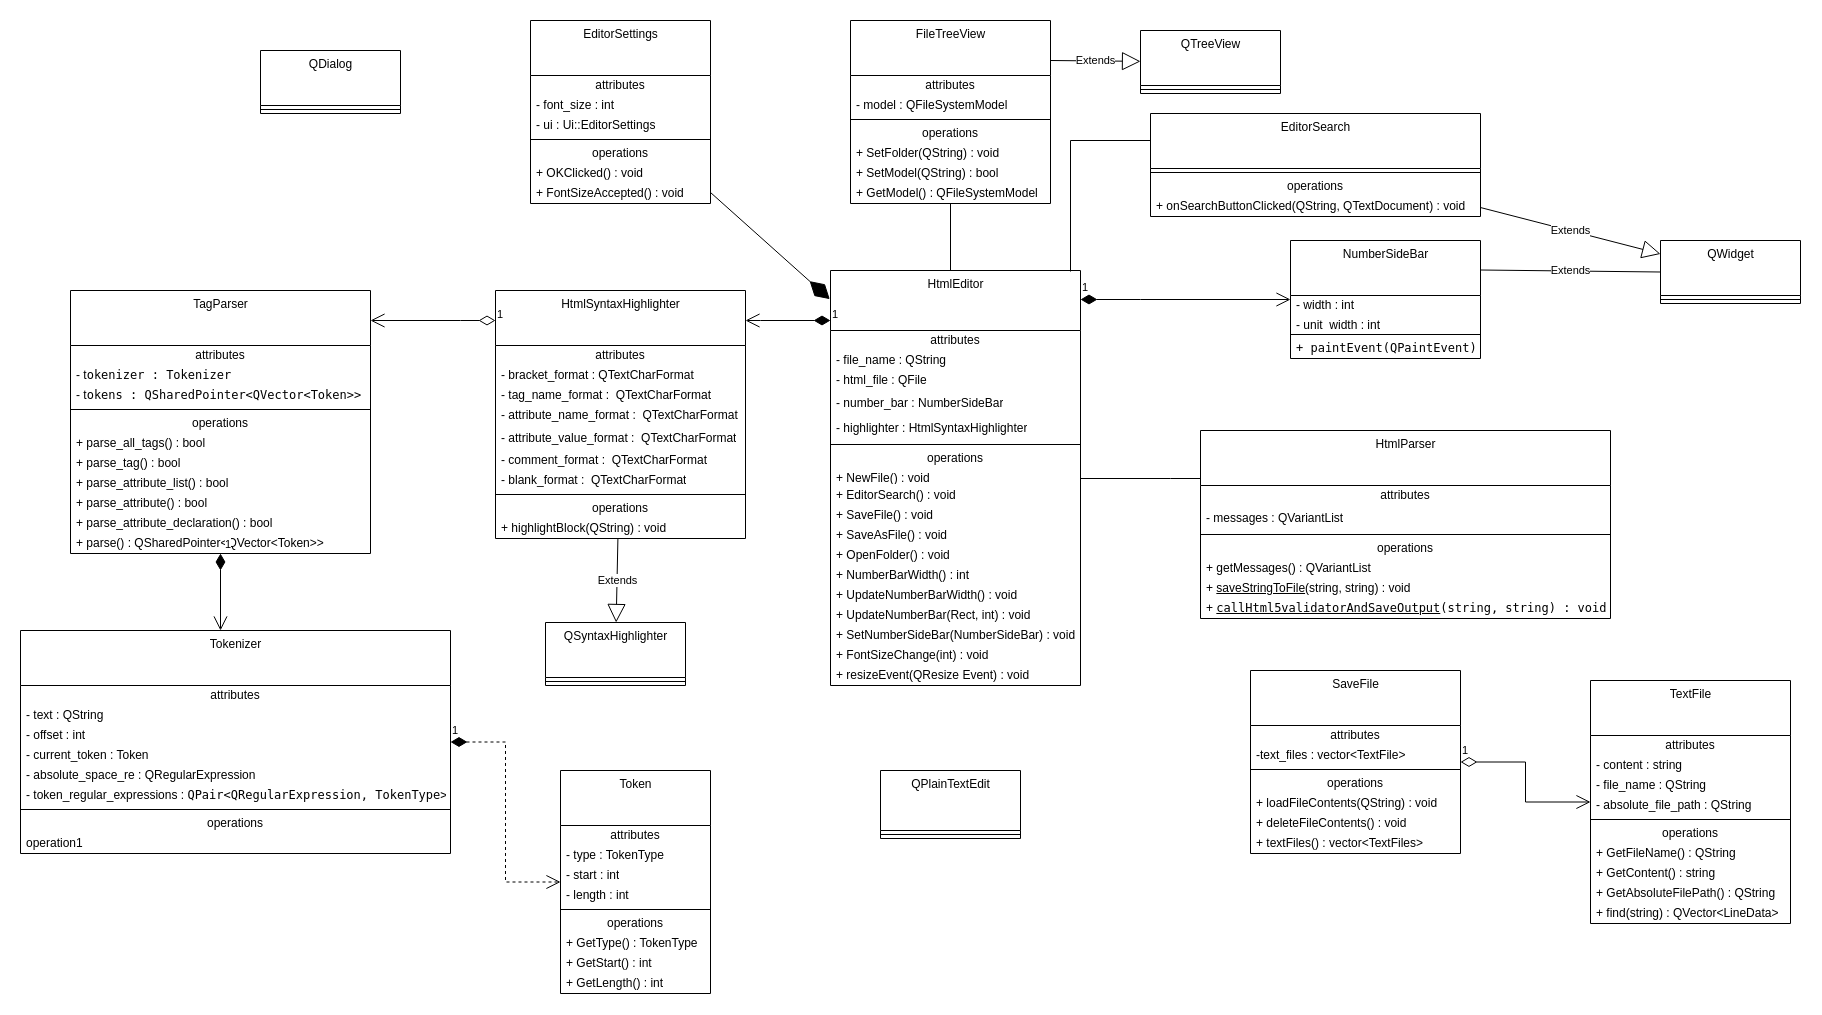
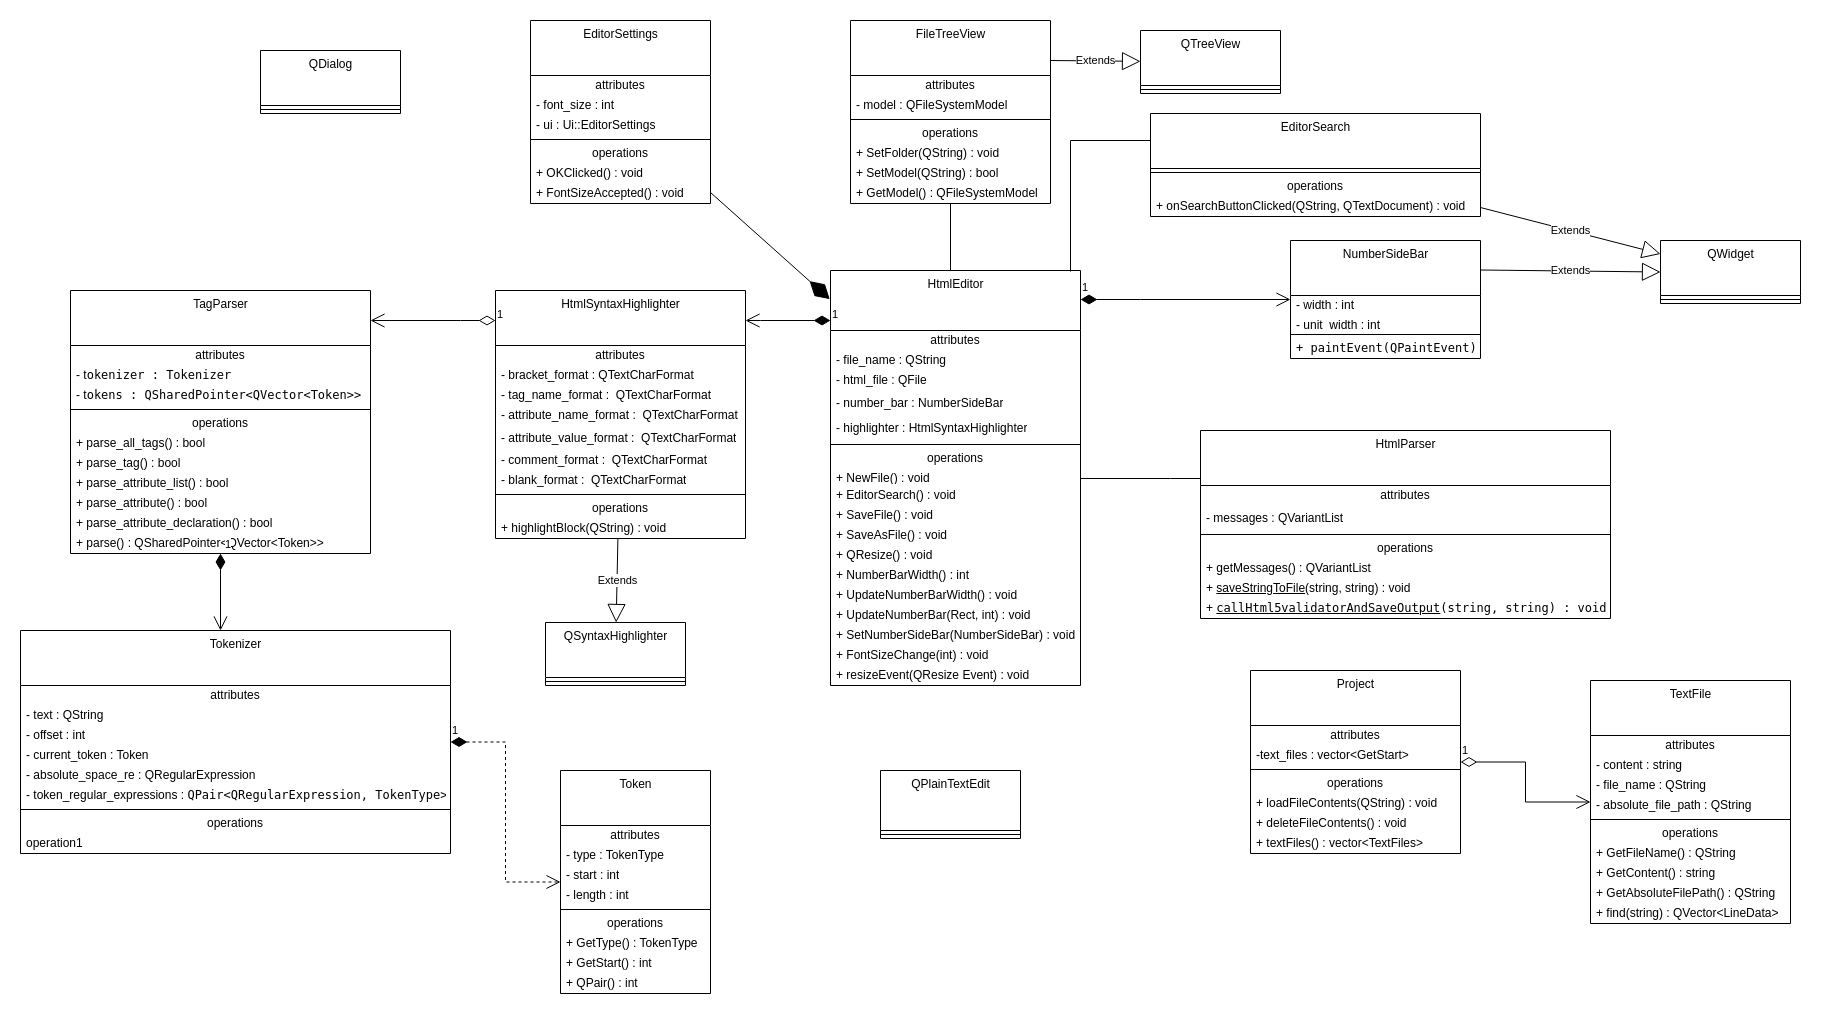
edge "QWidget" -- "NumberSideBar": arrowhead none -> block
node "+ OpenFolder() : void": label "+ OpenFolder() : void" -> "+ QResize() : void"
node "SaveFile": label "SaveFile" -> "Project"
node "-text_files : vector<TextFile>": label "-text_files : vector<TextFile>" -> "-text_files : vector<GetStart>"
node "+ GetLength() : int": label "+ GetLength() : int" -> "+ QPair() : int"
